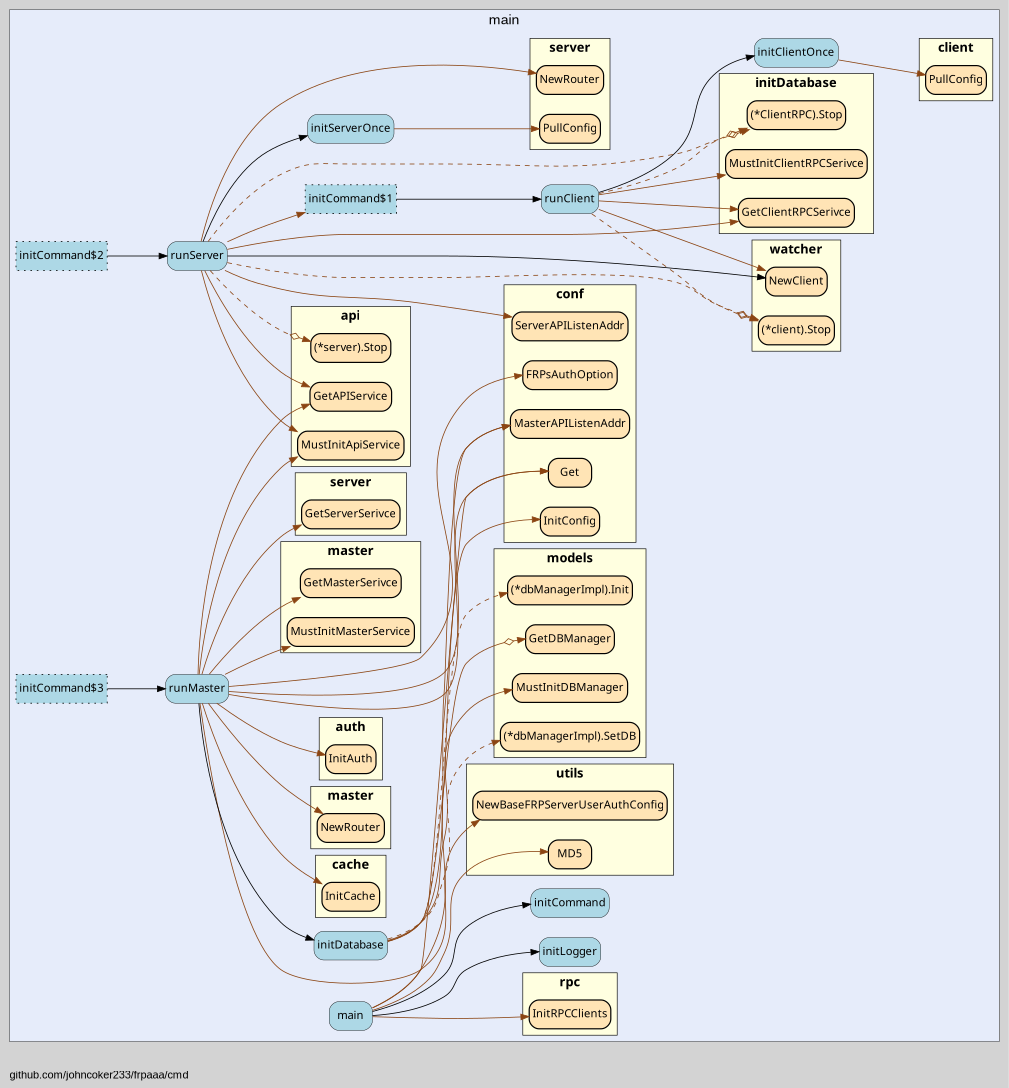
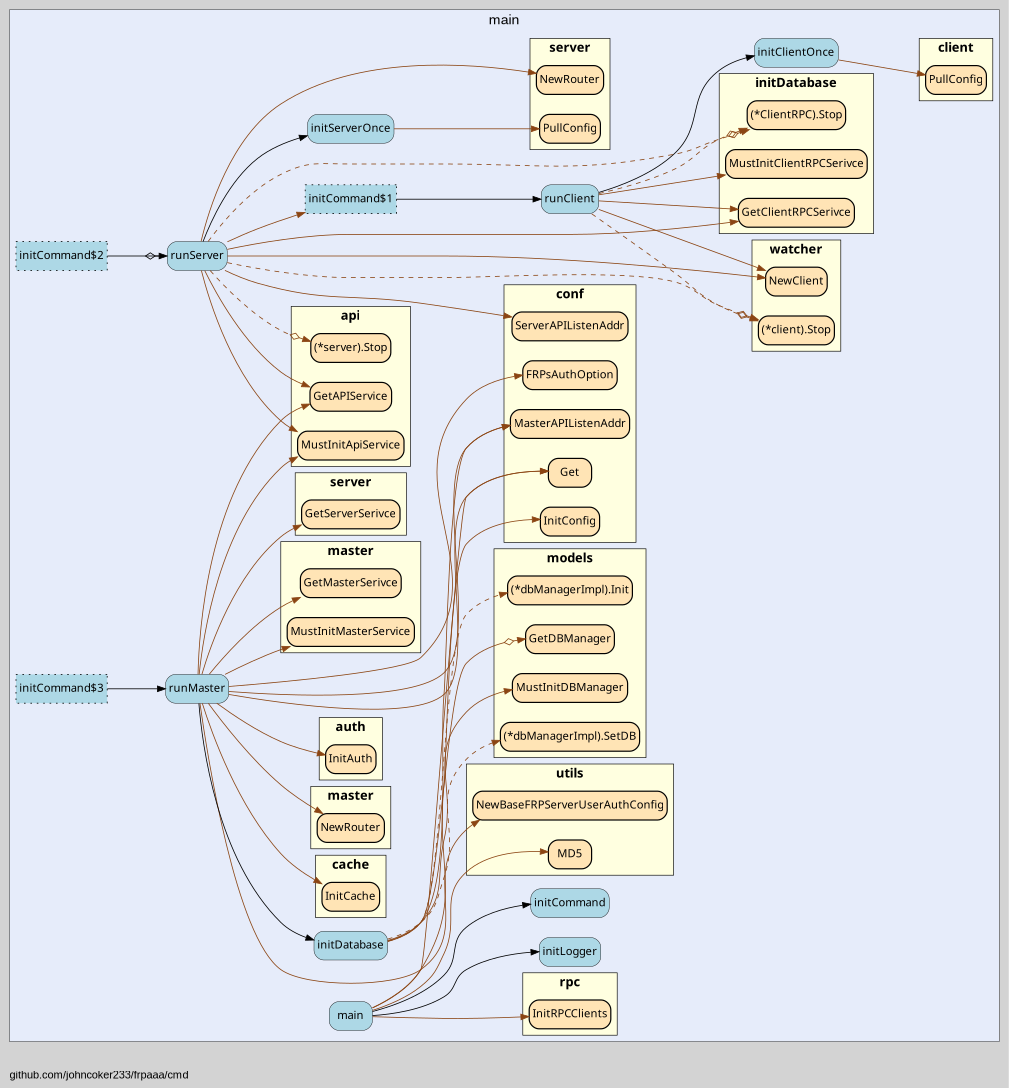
edge "initCommand$2" -> "runServer": arrowhead normal -> normalnoneodiamond
edge "runServer" -> "NewClient": color black -> saddlebrown
